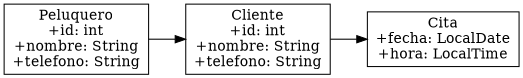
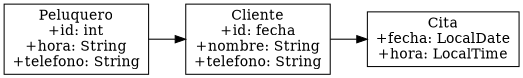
node "Peluquero +id: int +nombre: String +telefono: String": label "Peluquero +id: int +nombre: String +telefono: String" -> "Peluquero +id: int +hora: String +telefono: String"
node "Cliente +id: int +nombre: String +telefono: String": label "Cliente +id: int +nombre: String +telefono: String" -> "Cliente +id: fecha +nombre: String +telefono: String"
